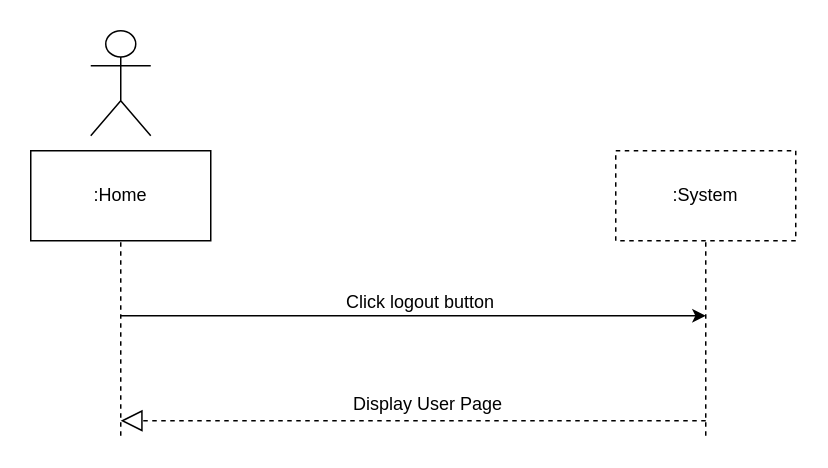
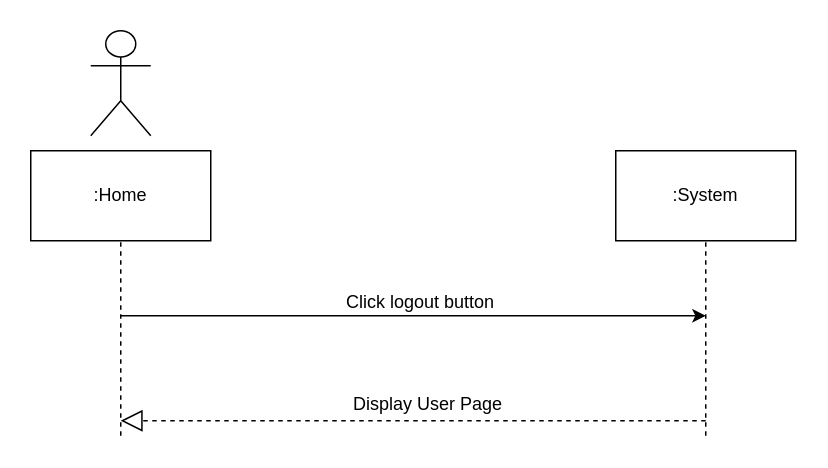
node ":System": style dashed -> solid
